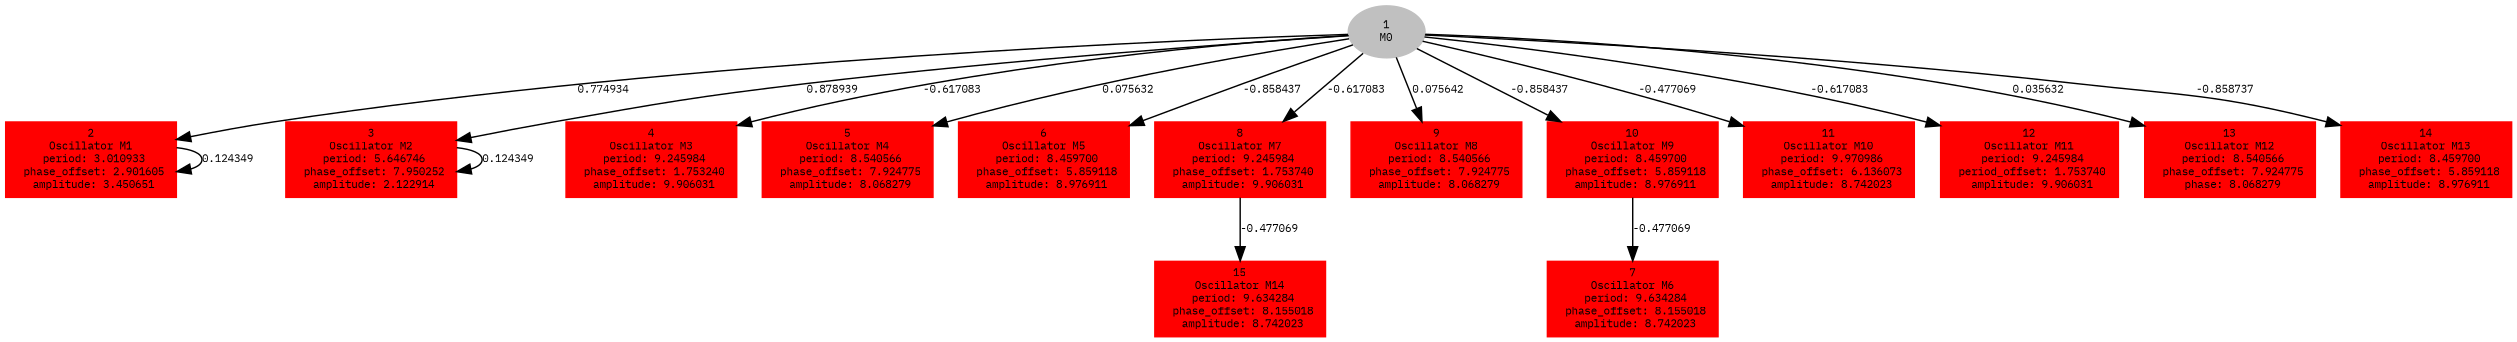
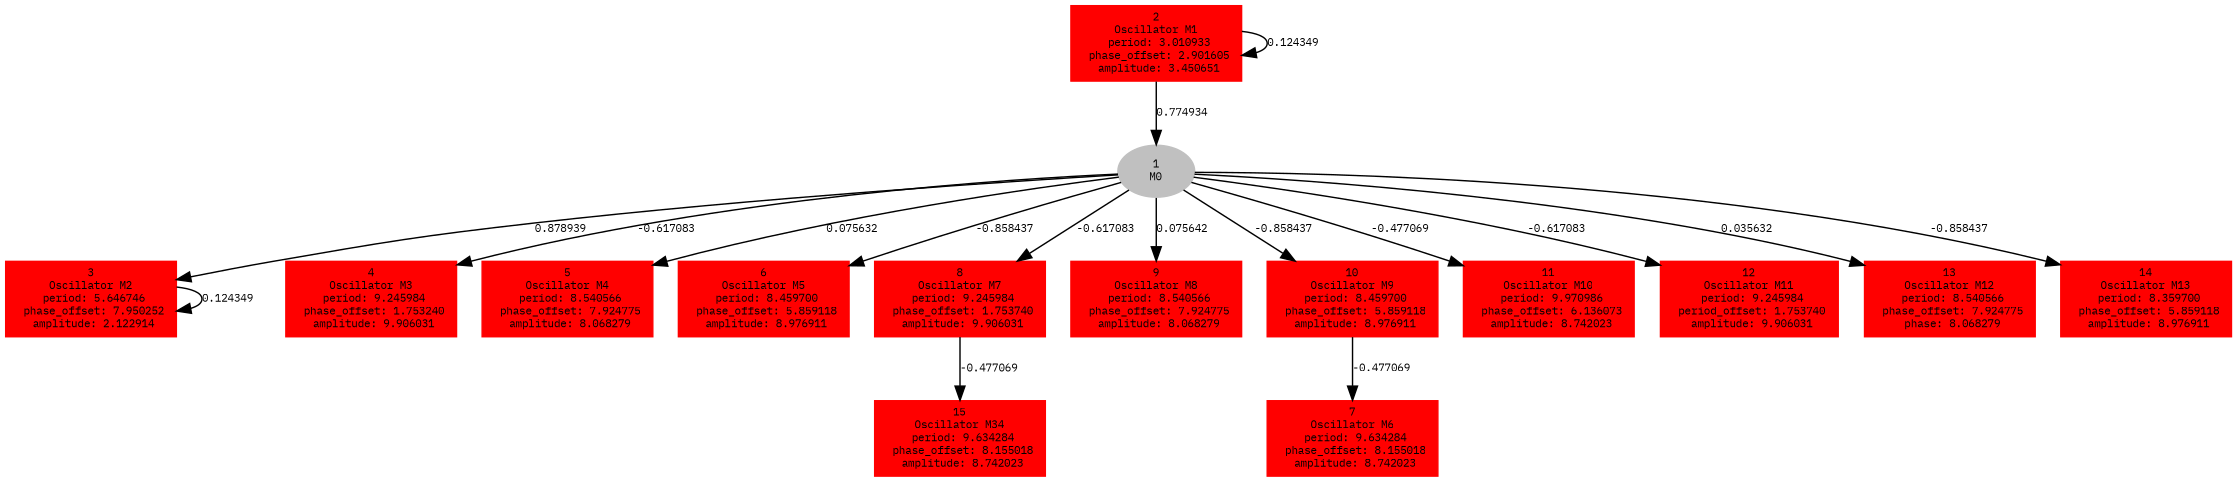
edge "1" -> "2": reversed
edge "1" -> "14": label "-0.858737 " -> "-0.858437 "
node "14": text "period: 8.459700" -> "period: 8.359700"
node "15": text "Oscillator M14" -> "Oscillator M34"
